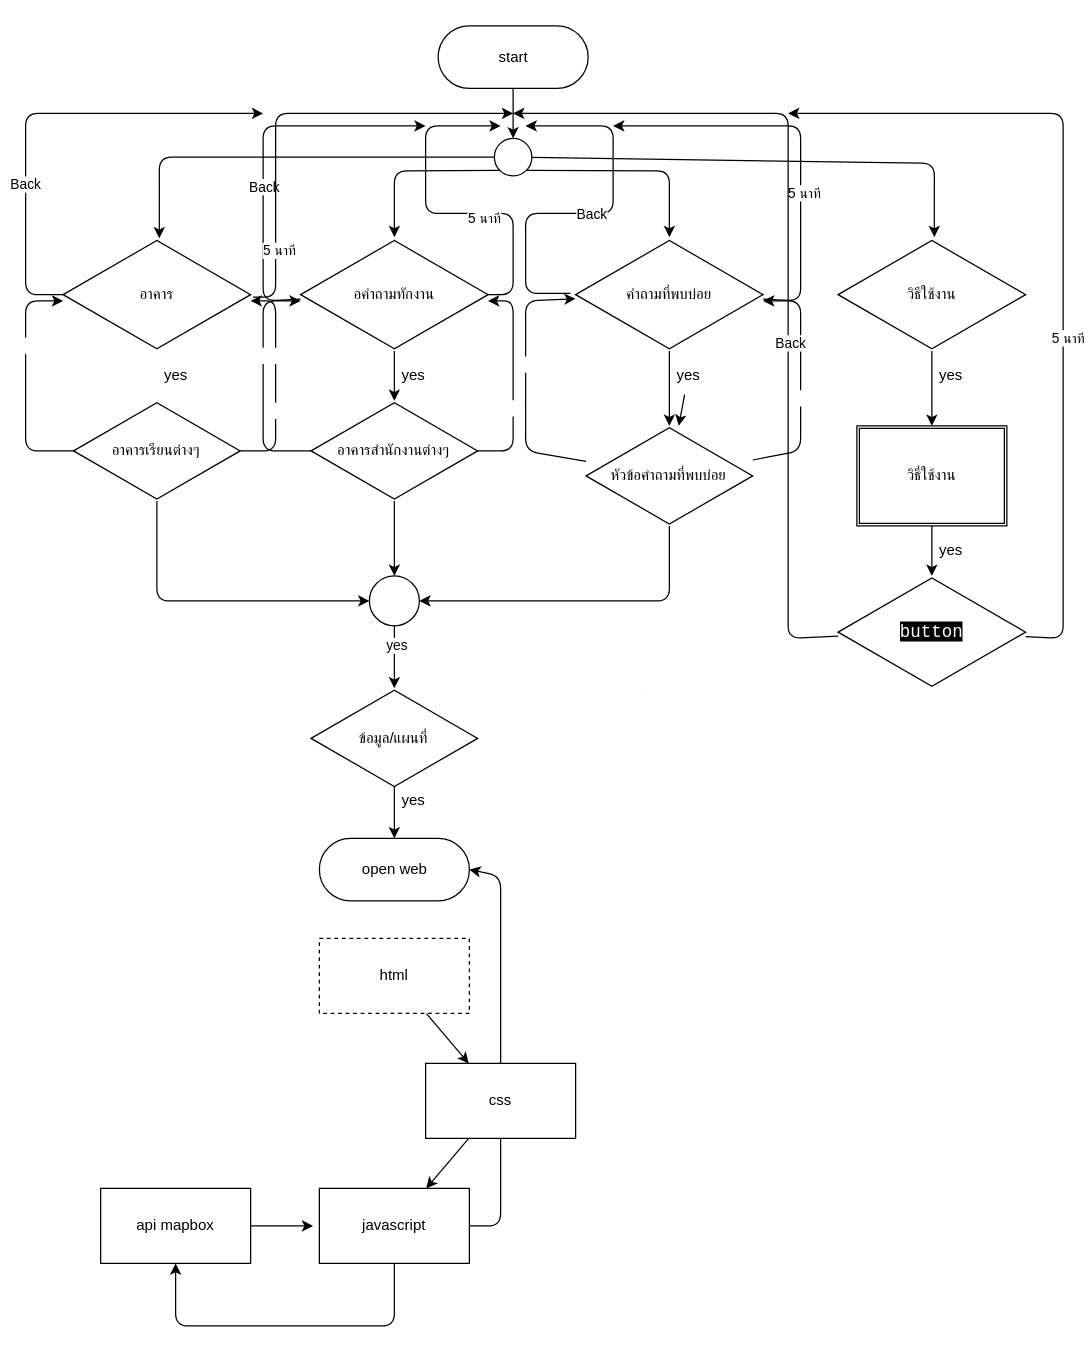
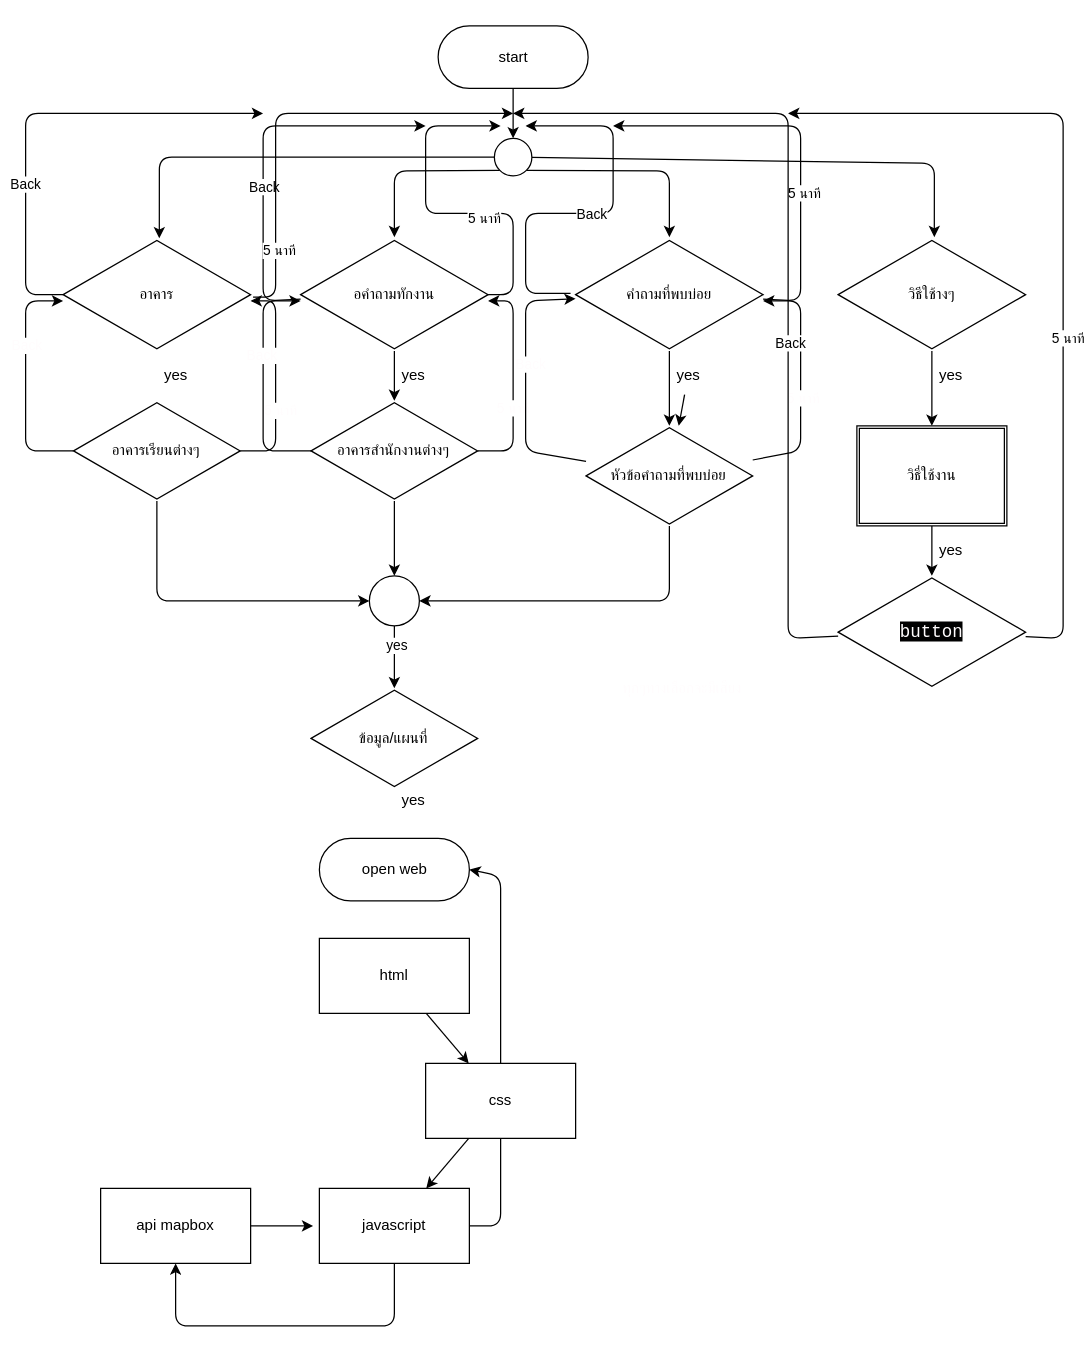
node "วิธีใช้งาน": label "วิธีใช้งาน" -> "วิธีใช้างๆ"
edge "ข้อมูล/แผนที่" -> "open web": removed
node "html": style dashed -> solid
